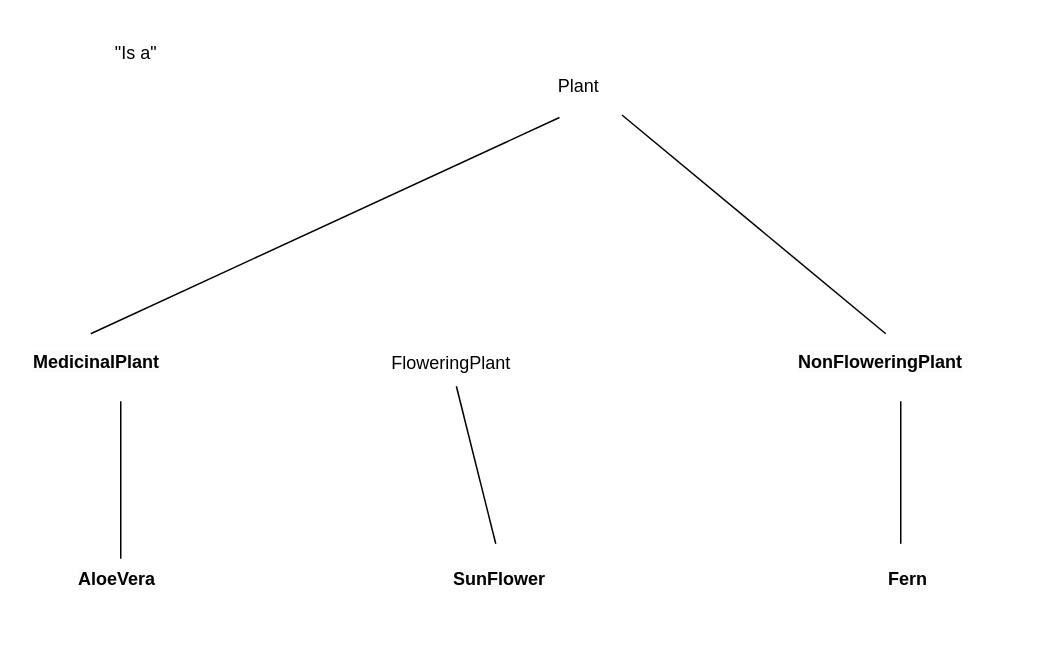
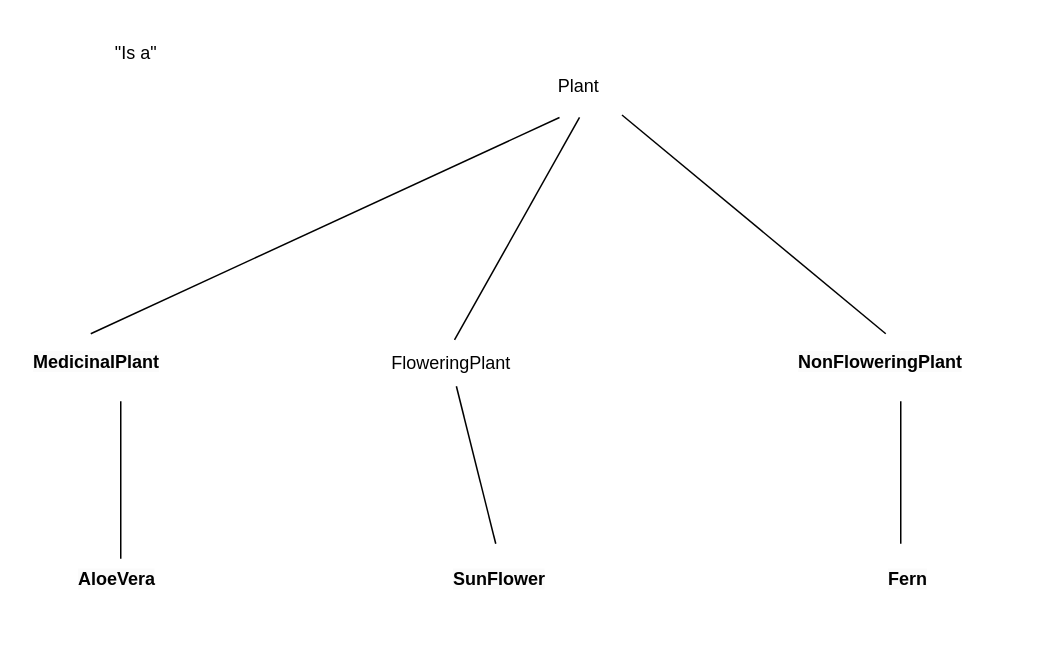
edge "Plant" -- "FloweringPlant": added
